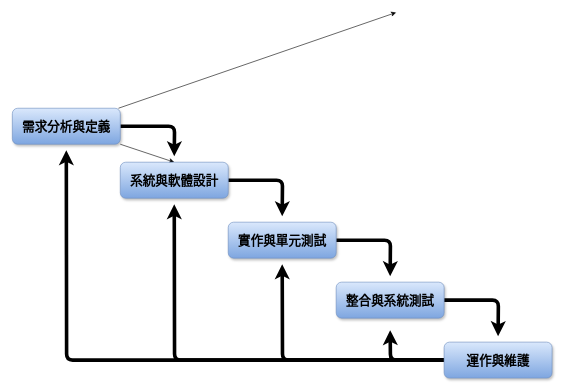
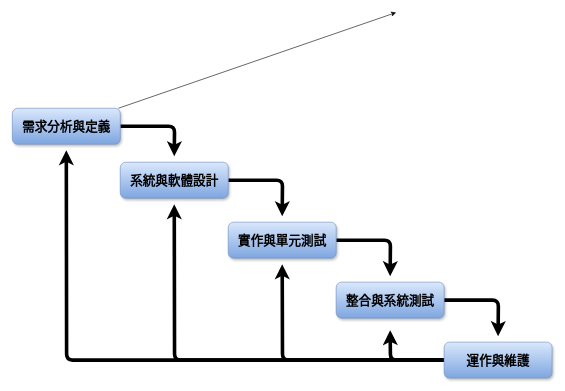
edge "需求分析與定義" -> "系統與軟體設計": removed
